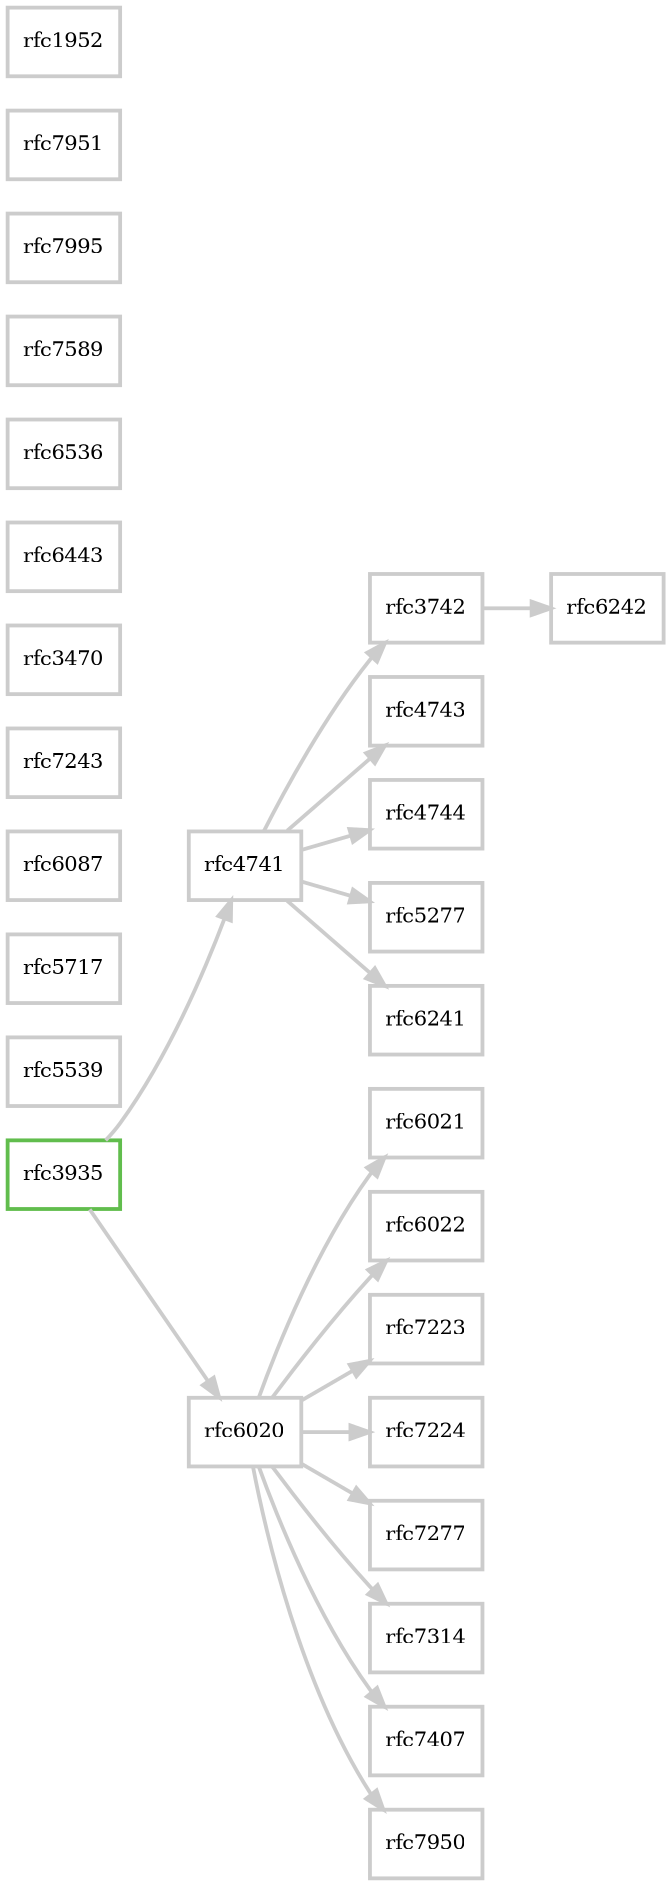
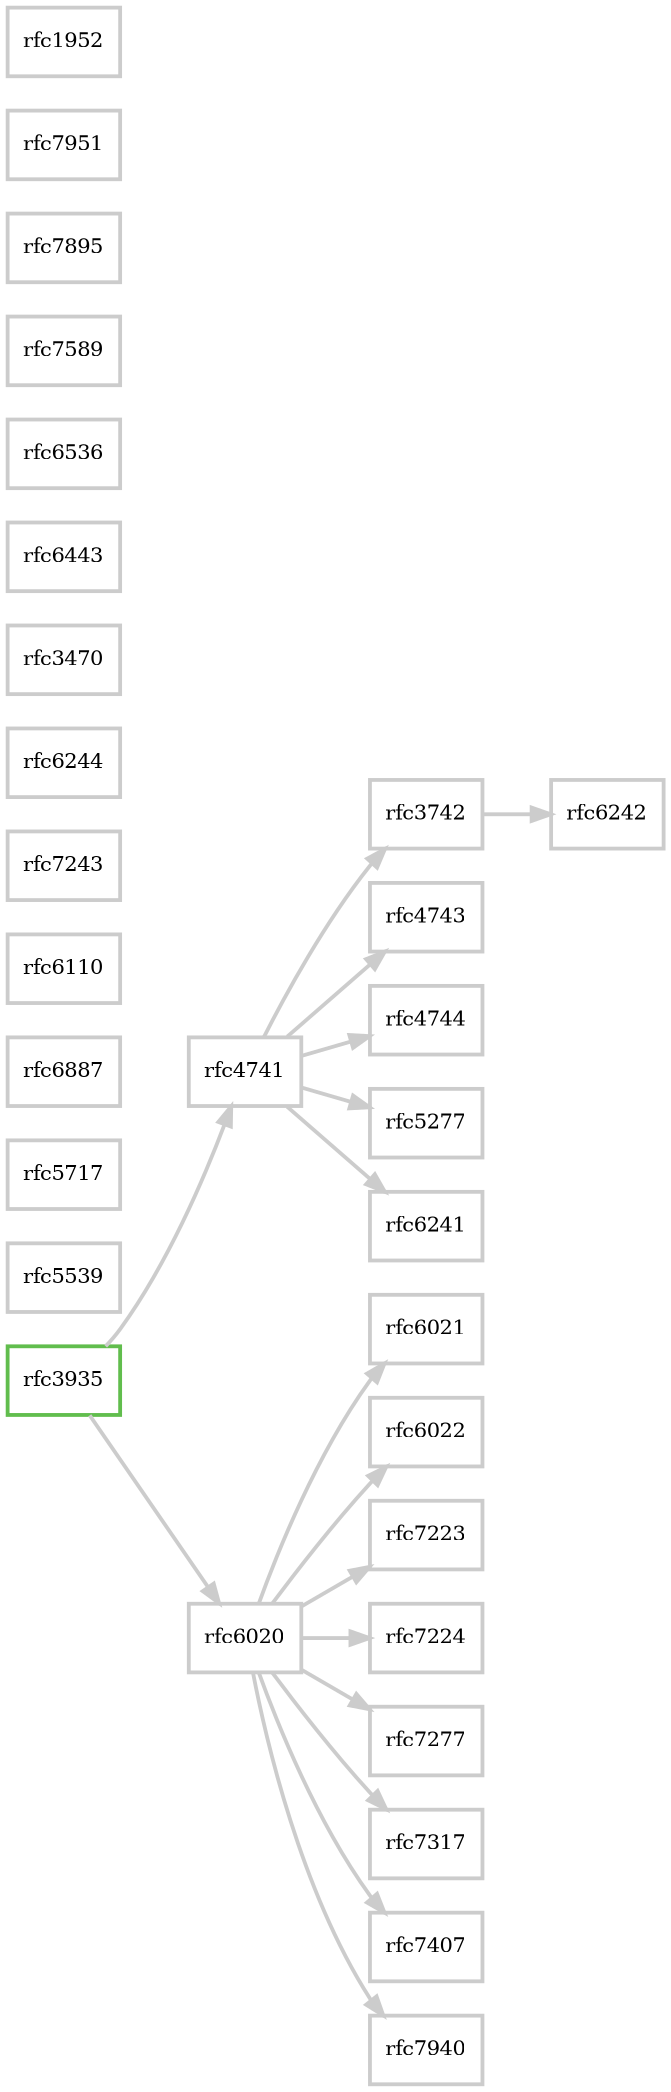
node "rfc7995": label "rfc7995" -> "rfc7895"
node "rfc6244": added
node "rfc6087": label "rfc6087" -> "rfc6887"
node "rfc6110": added
node "rfc7314": label "rfc7314" -> "rfc7317"
node "rfc7950": label "rfc7950" -> "rfc7940"
